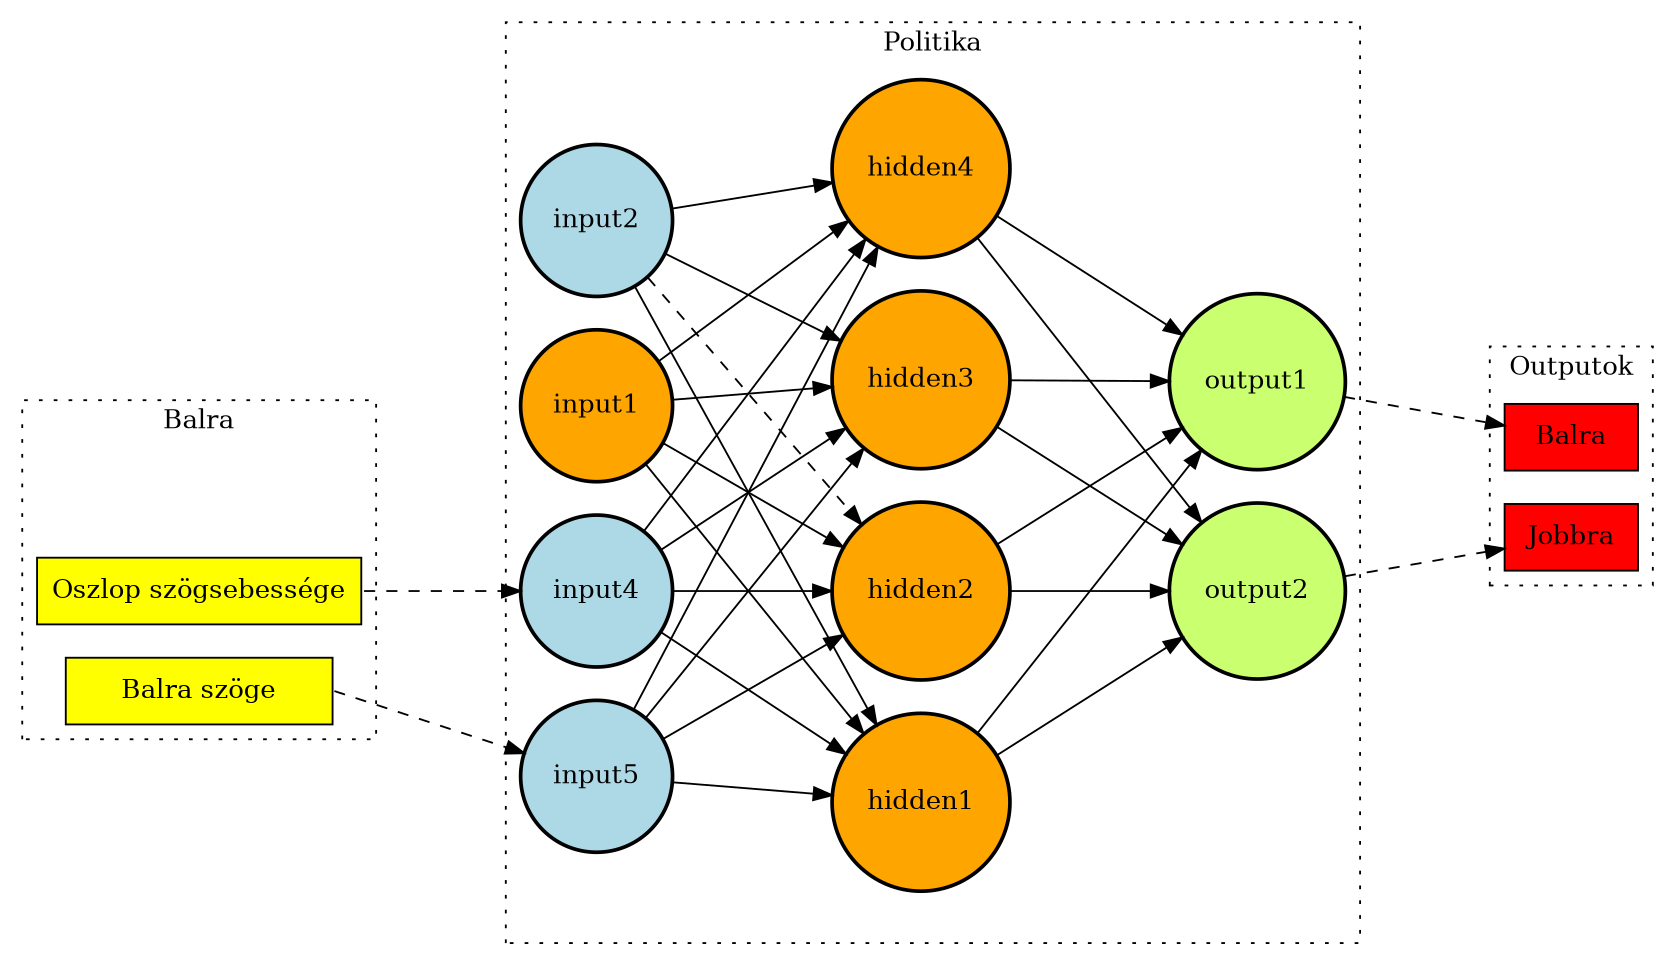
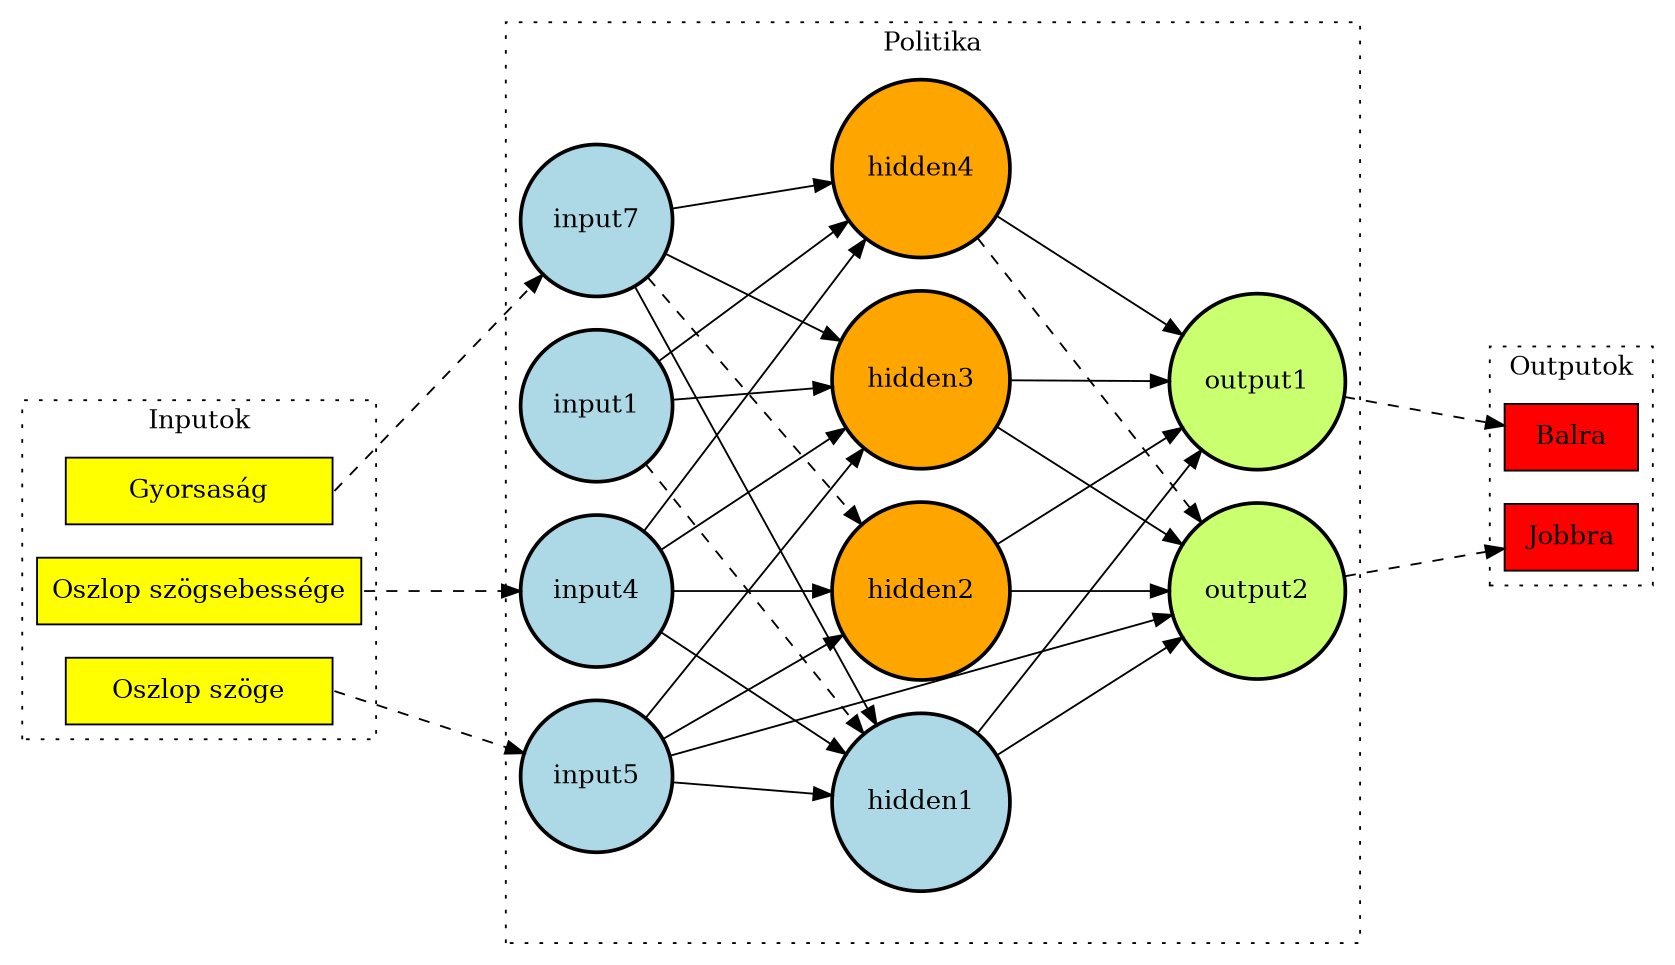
node "input2": label "input2" -> "input7"
edge "hidden4" -> "output2": style solid -> dashed
node "input1": fillcolor orange -> lightblue
cluster "Balra": label "Balra" -> "Inputok"
edge "input5" -> "hidden4": now "input5" -> "output2"
edge "input1" -> "hidden2": removed
node "Gyorsaság": added
edge "input1" -> "hidden1": style solid -> dashed
node "Balra szöge": label "Balra szöge" -> "Oszlop szöge"
node "hidden1": fillcolor orange -> lightblue
